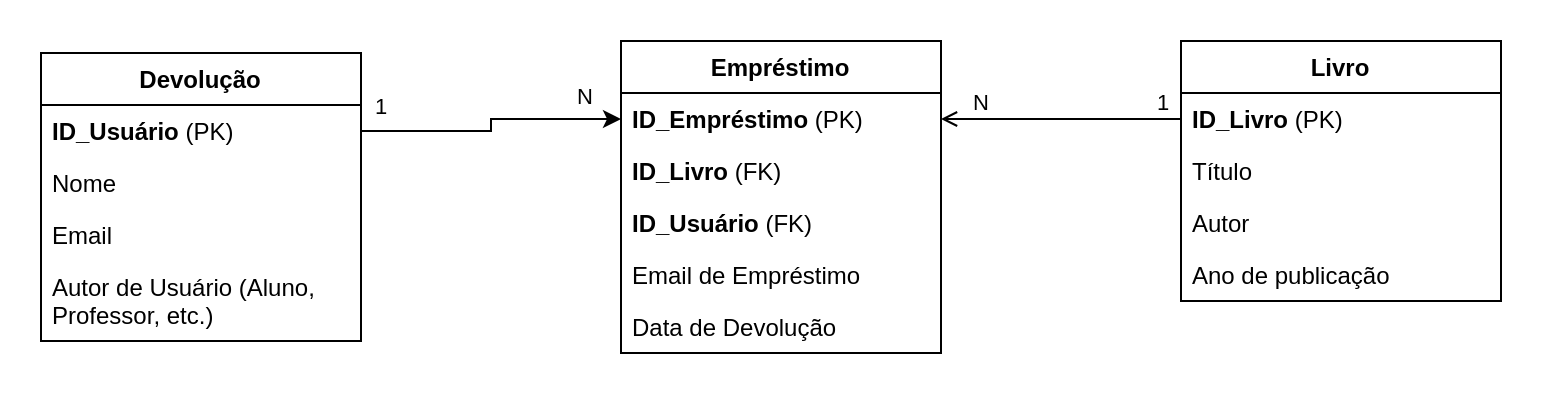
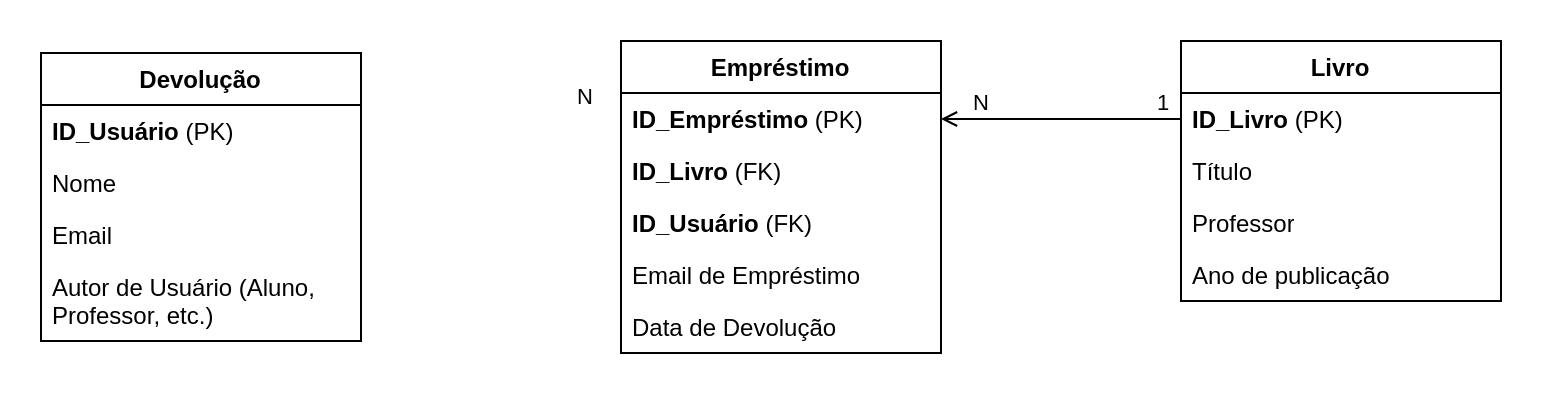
edge "ID_Usuário (PK)" -> "ID_Empréstimo (PK)": removed, label "1"
node "Autor": label "Autor" -> "Professor"
